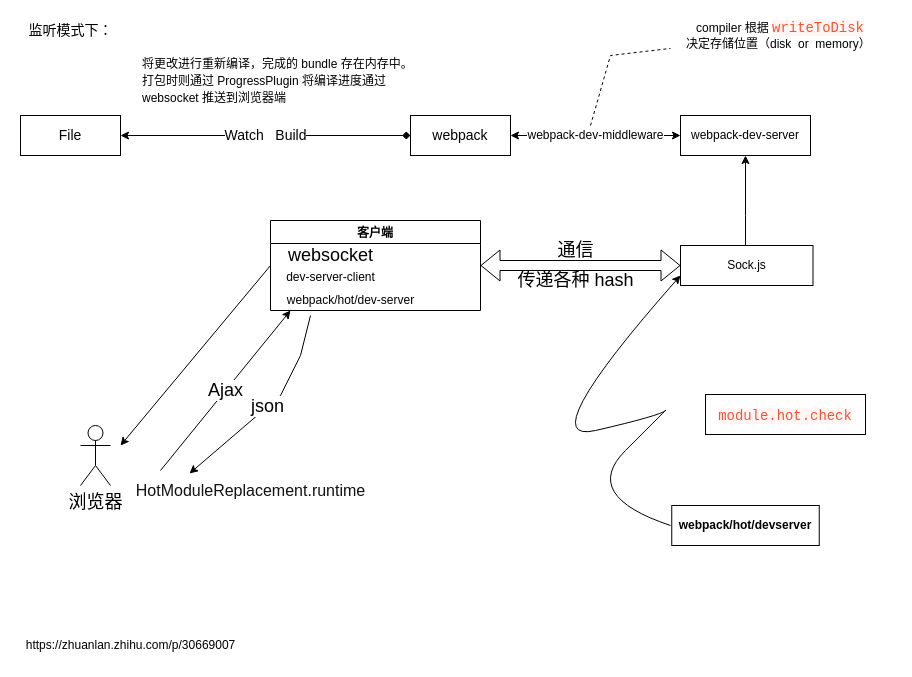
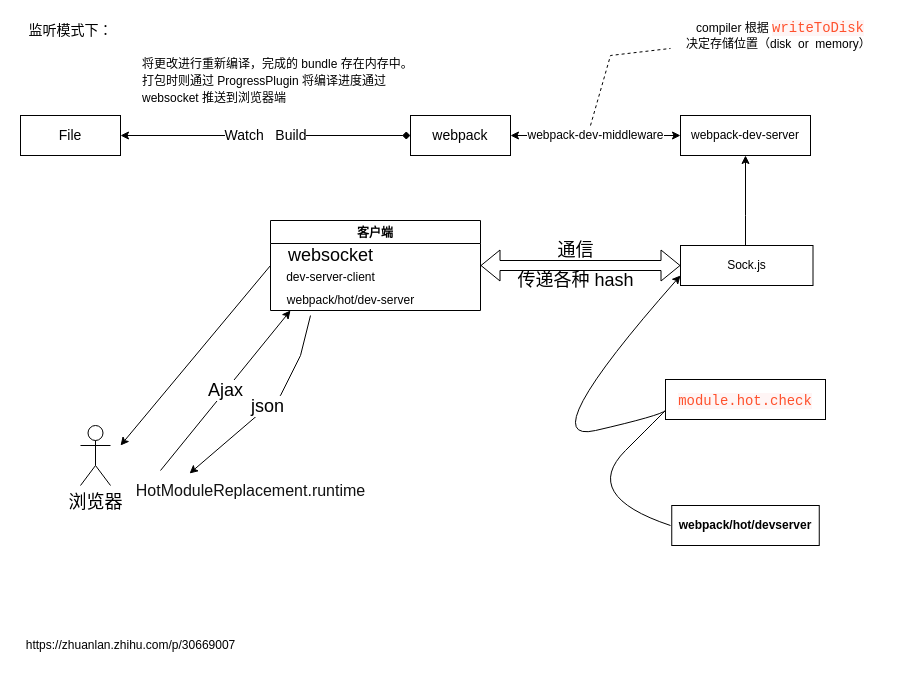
node "module.hot.check": moved (786, 415) -> (746, 400)
